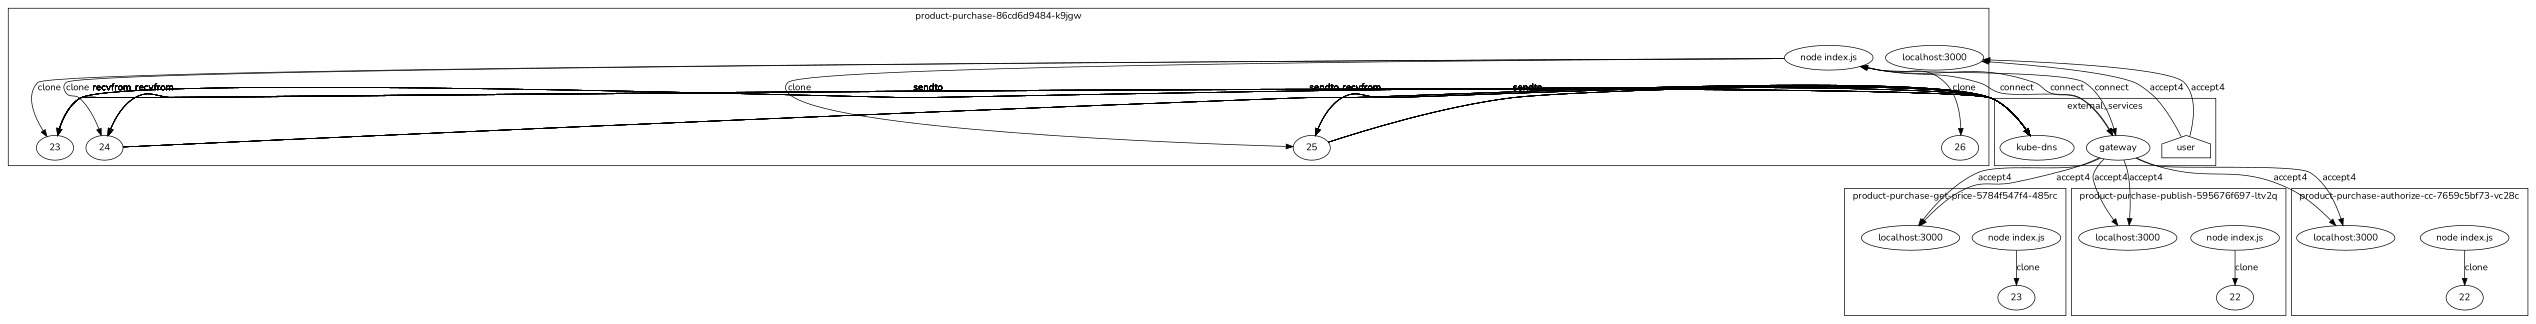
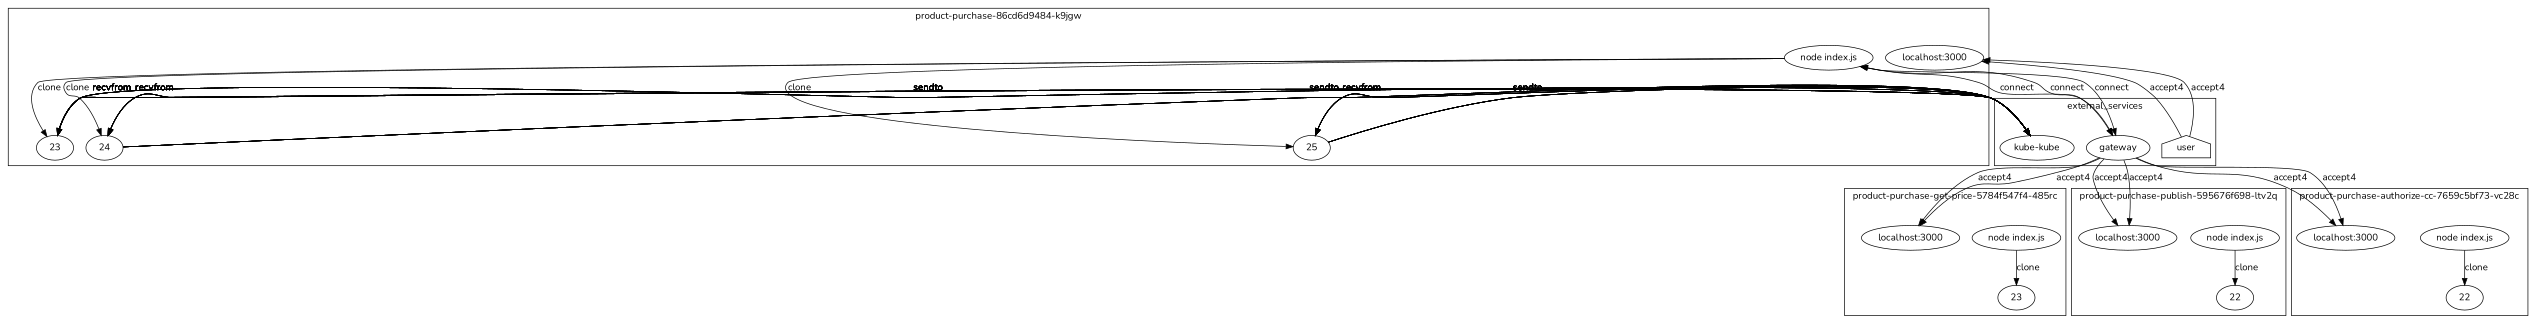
node "26": removed
node "kube-dns": label "kube-dns" -> "kube-kube"
cluster " product-purchase-publish-595676f697-ltv2q ": label " product-purchase-publish-595676f697-ltv2q " -> " product-purchase-publish-595676f698-ltv2q "
